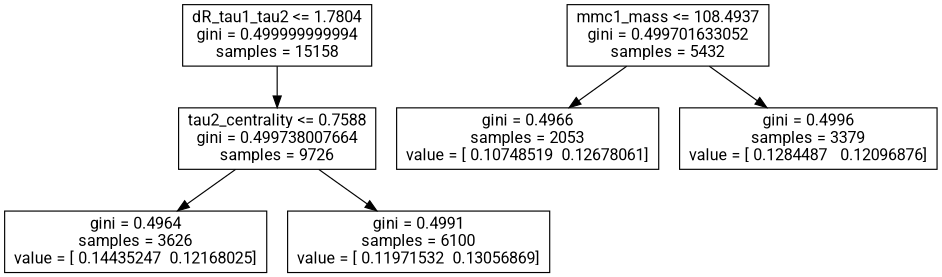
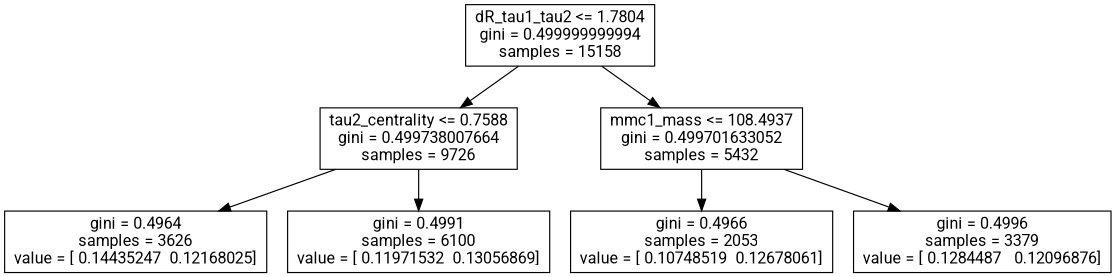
edge "dR_tau1_tau2 <= 1.7804 gini = 0.499999999994 samples = 15158" -> "mmc1_mass <= 108.4937 gini = 0.499701633052 samples = 5432": added
